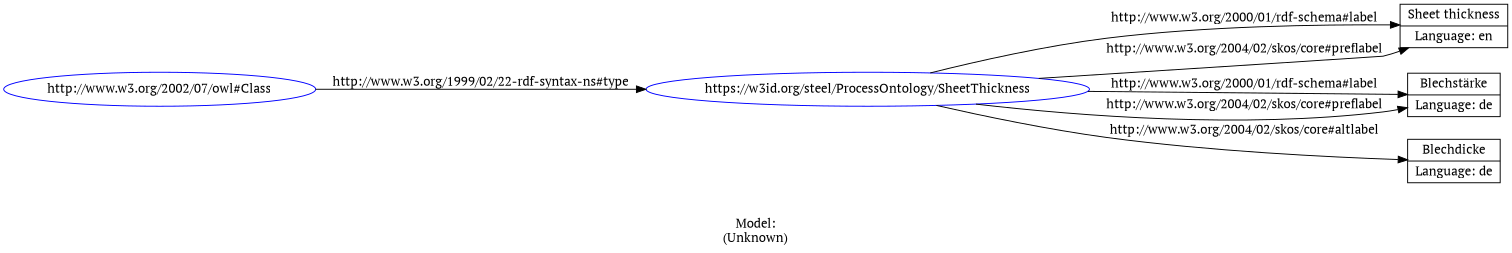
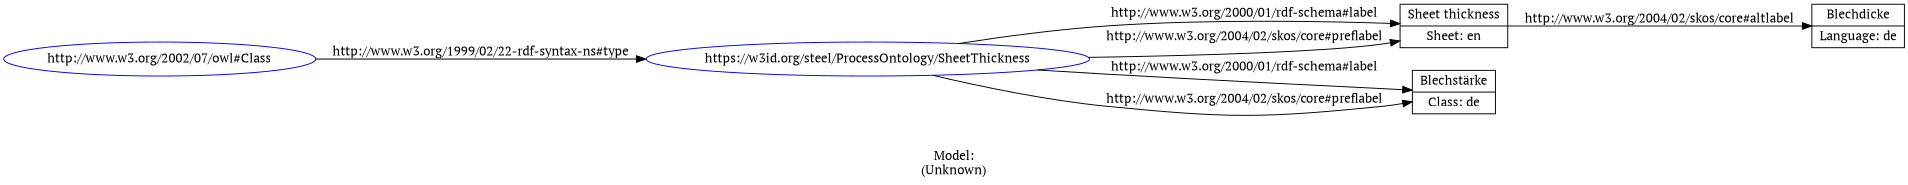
node "Sheet thickness": text "Language: en" -> "Sheet: en"
node "Blechstärke": text "Language: de" -> "Class: de"
edge "https://w3id.org/steel/ProcessOntology/SheetThickness" -> "Blechdicke": now "Sheet thickness" -> "Blechdicke"
